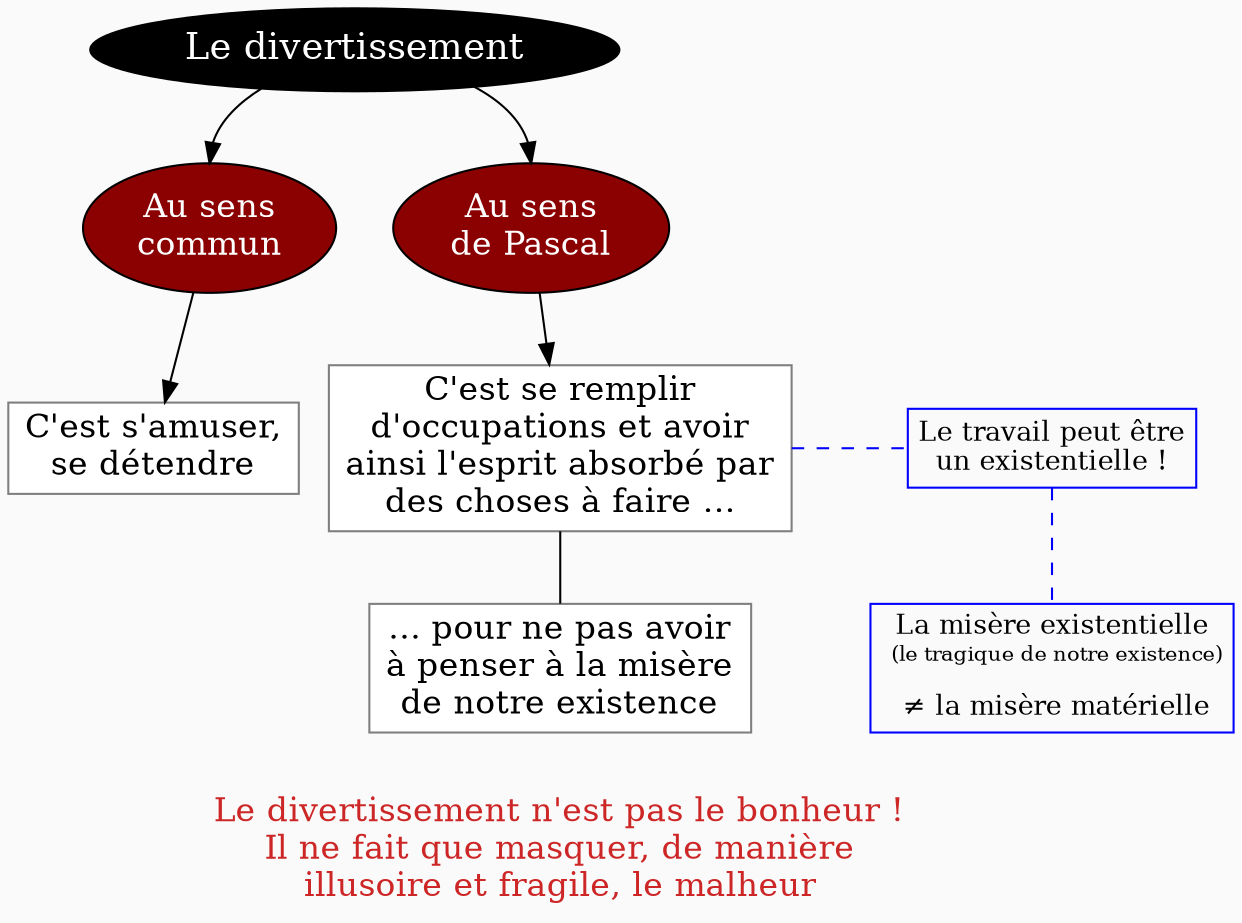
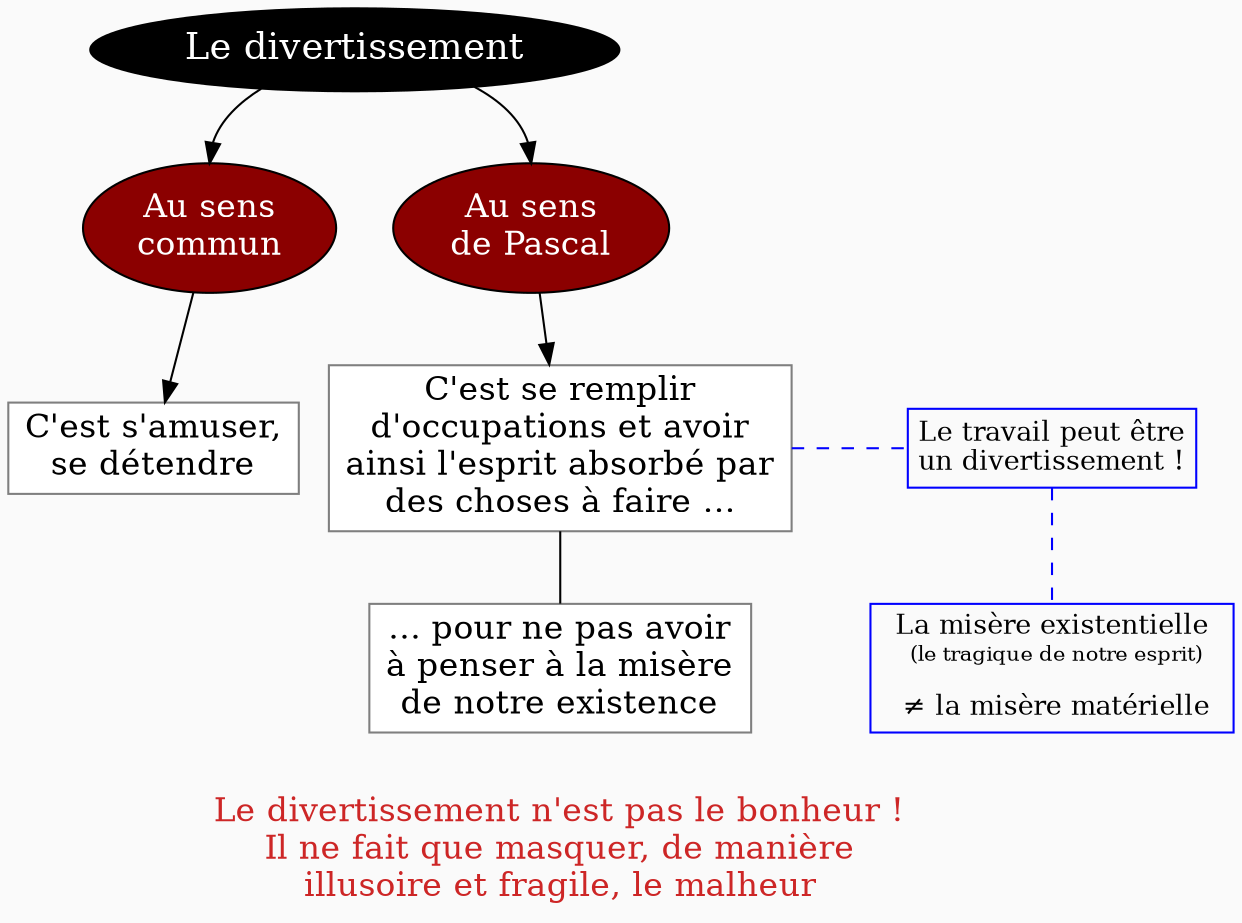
node "Le travail peut être un existentielle !": label "Le travail peut être un existentielle !" -> "Le travail peut être un divertissement !"
node "La misère existentielle": text "(le tragique de notre existence)" -> "(le tragique de notre esprit)"
